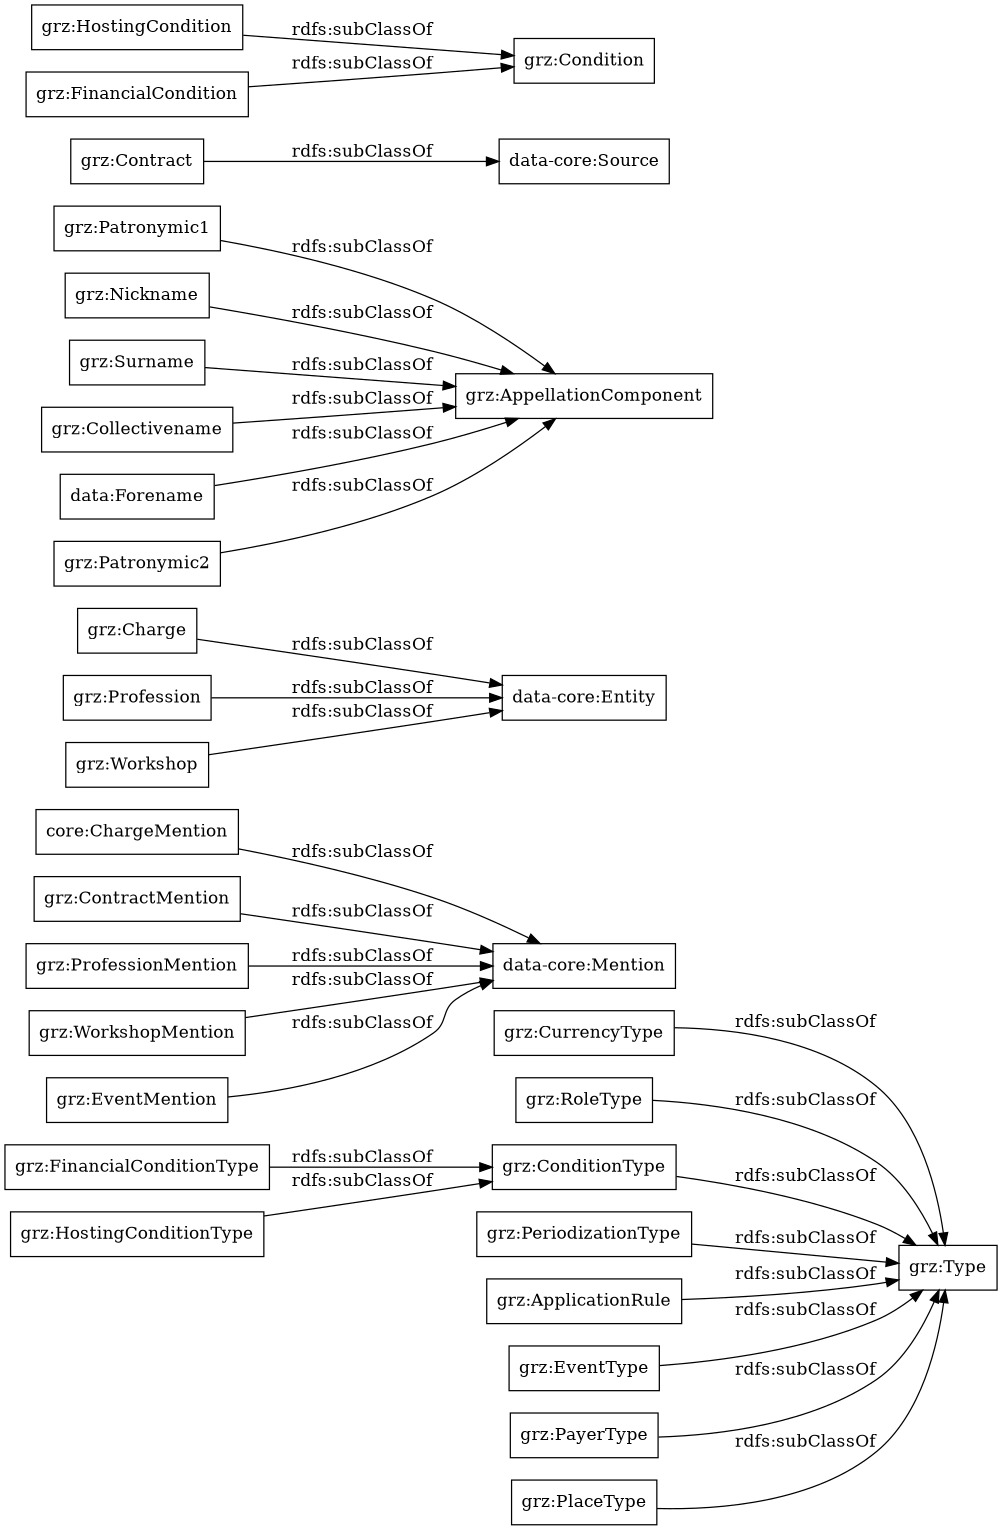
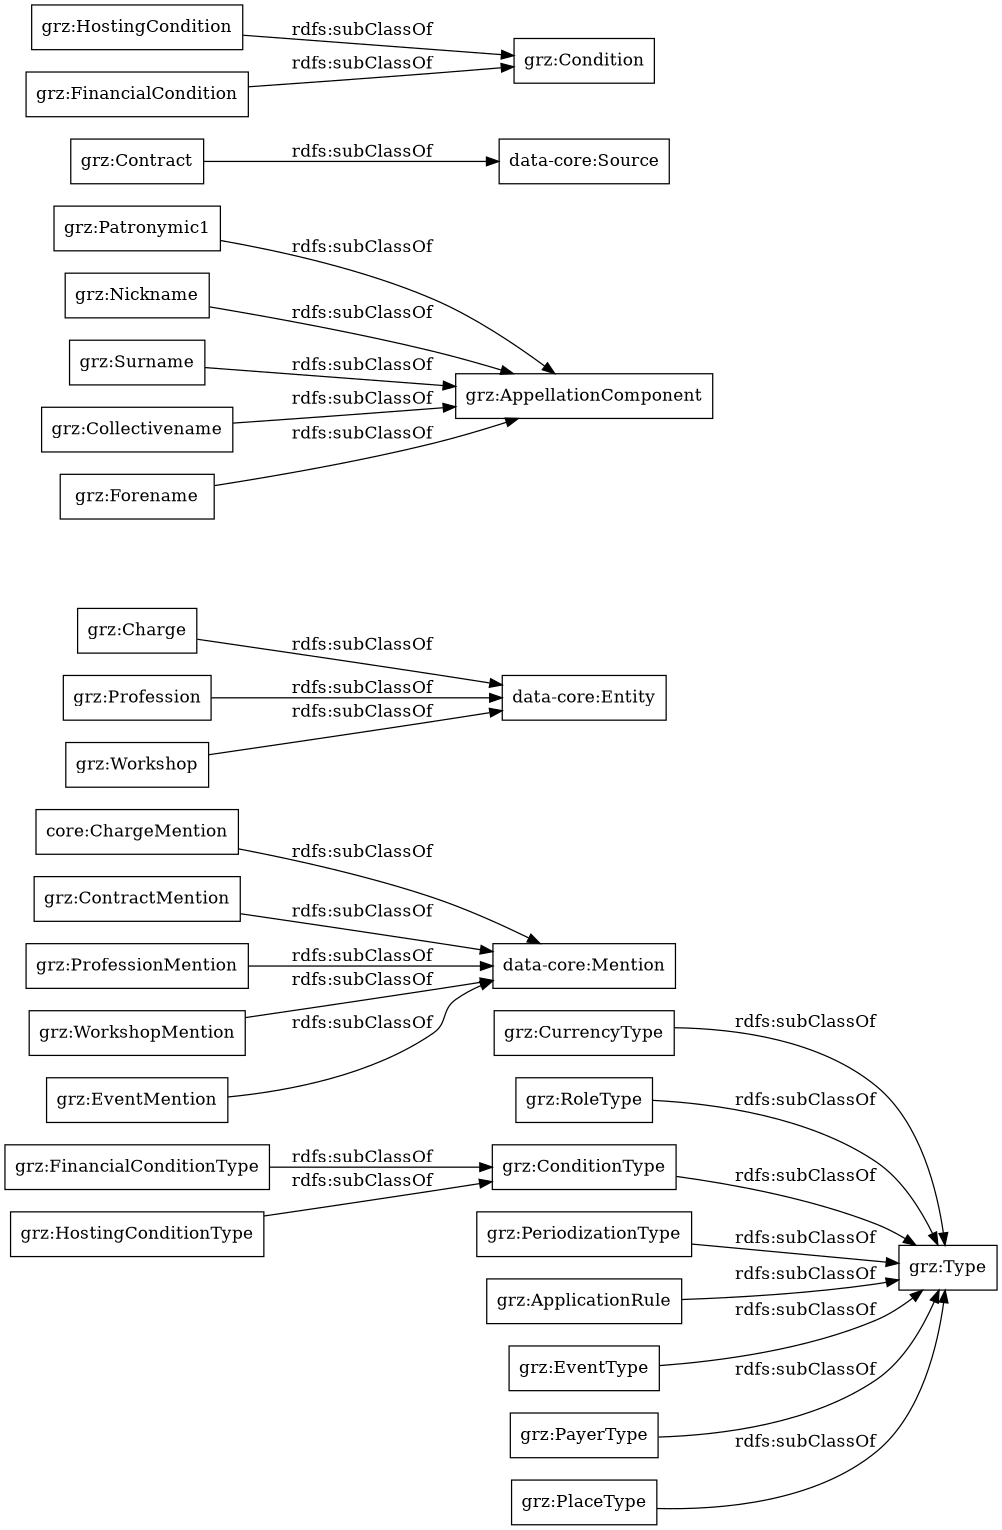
node "data:Forename": label "data:Forename" -> "grz:Forename"
node "grz:Patronymic2": removed
